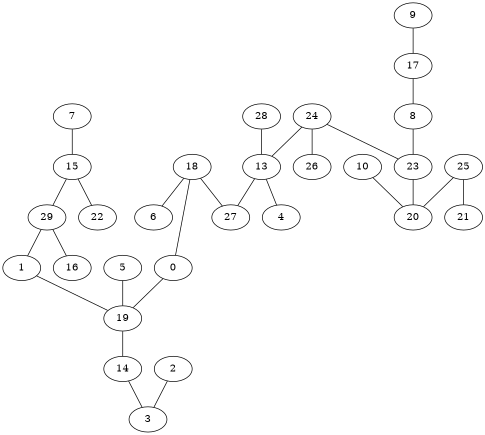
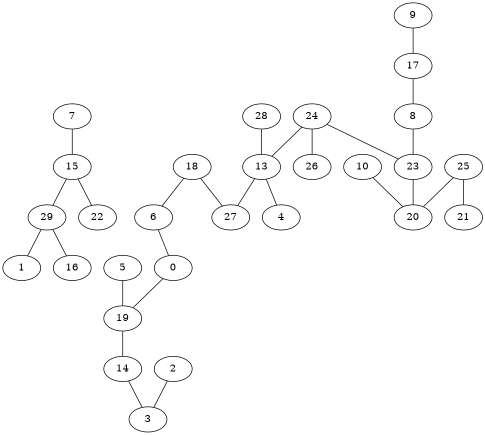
edge "18" -- "0": now "6" -- "0"
edge "1" -- "19": removed
